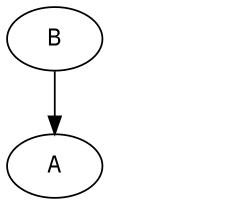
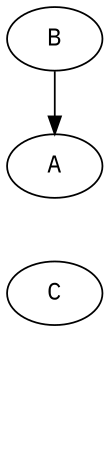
node "C": added
